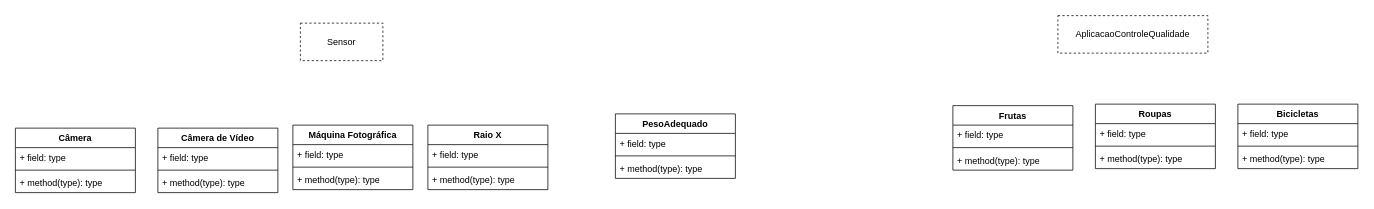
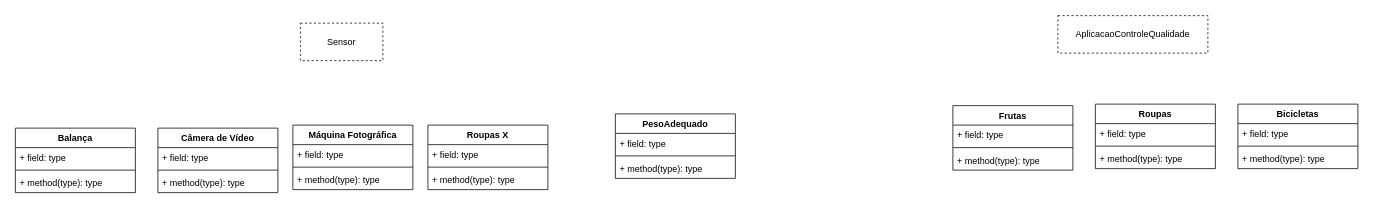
node "Raio X": label "Raio X" -> "Roupas X"
node "Câmera": label "Câmera" -> "Balança"
